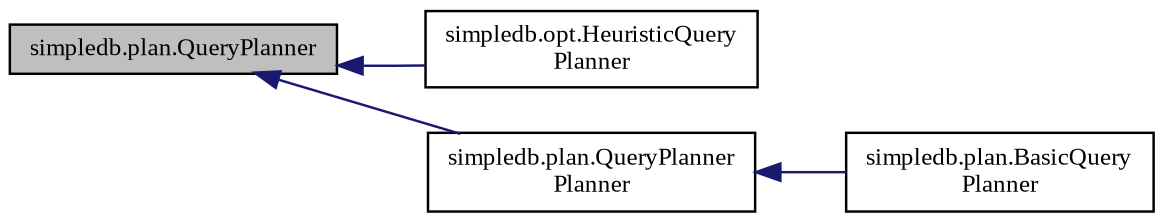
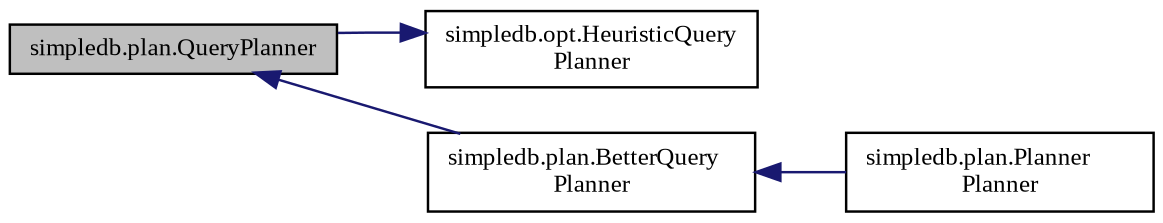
edge "simpledb.opt.HeuristicQuery Planner" -> "simpledb.plan.QueryPlanner": reversed
node "simpledb.plan.QueryPlanner Planner": label "simpledb.plan.QueryPlanner Planner" -> "simpledb.plan.BetterQuery Planner"
node "simpledb.plan.BasicQuery Planner": label "simpledb.plan.BasicQuery Planner" -> "simpledb.plan.Planner Planner"
